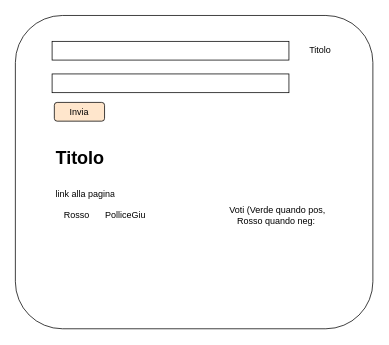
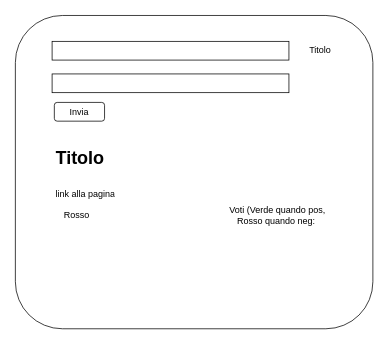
node "Invia": fillcolor #ffe6cc -> #ffffff
node "PolliceGiu": removed
